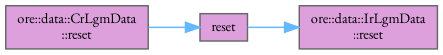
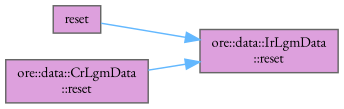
edge "ore::data::CrLgmData ::reset" -> "reset": now "ore::data::CrLgmData ::reset" -> "ore::data::IrLgmData ::reset"
